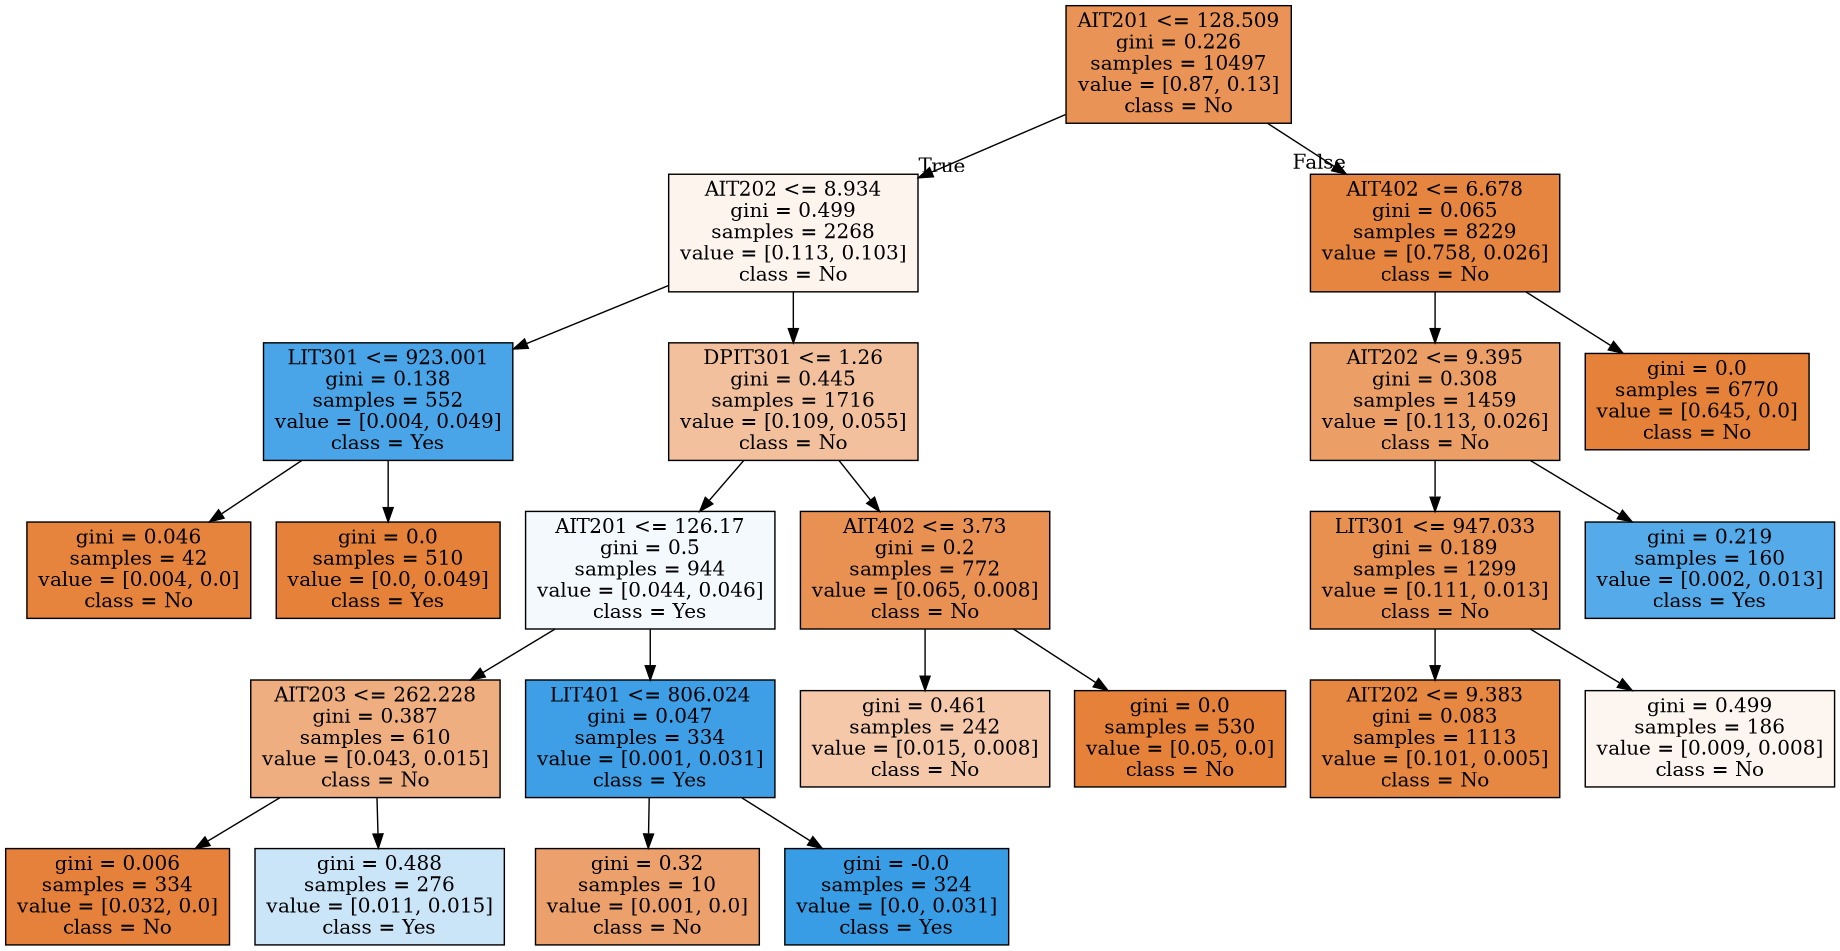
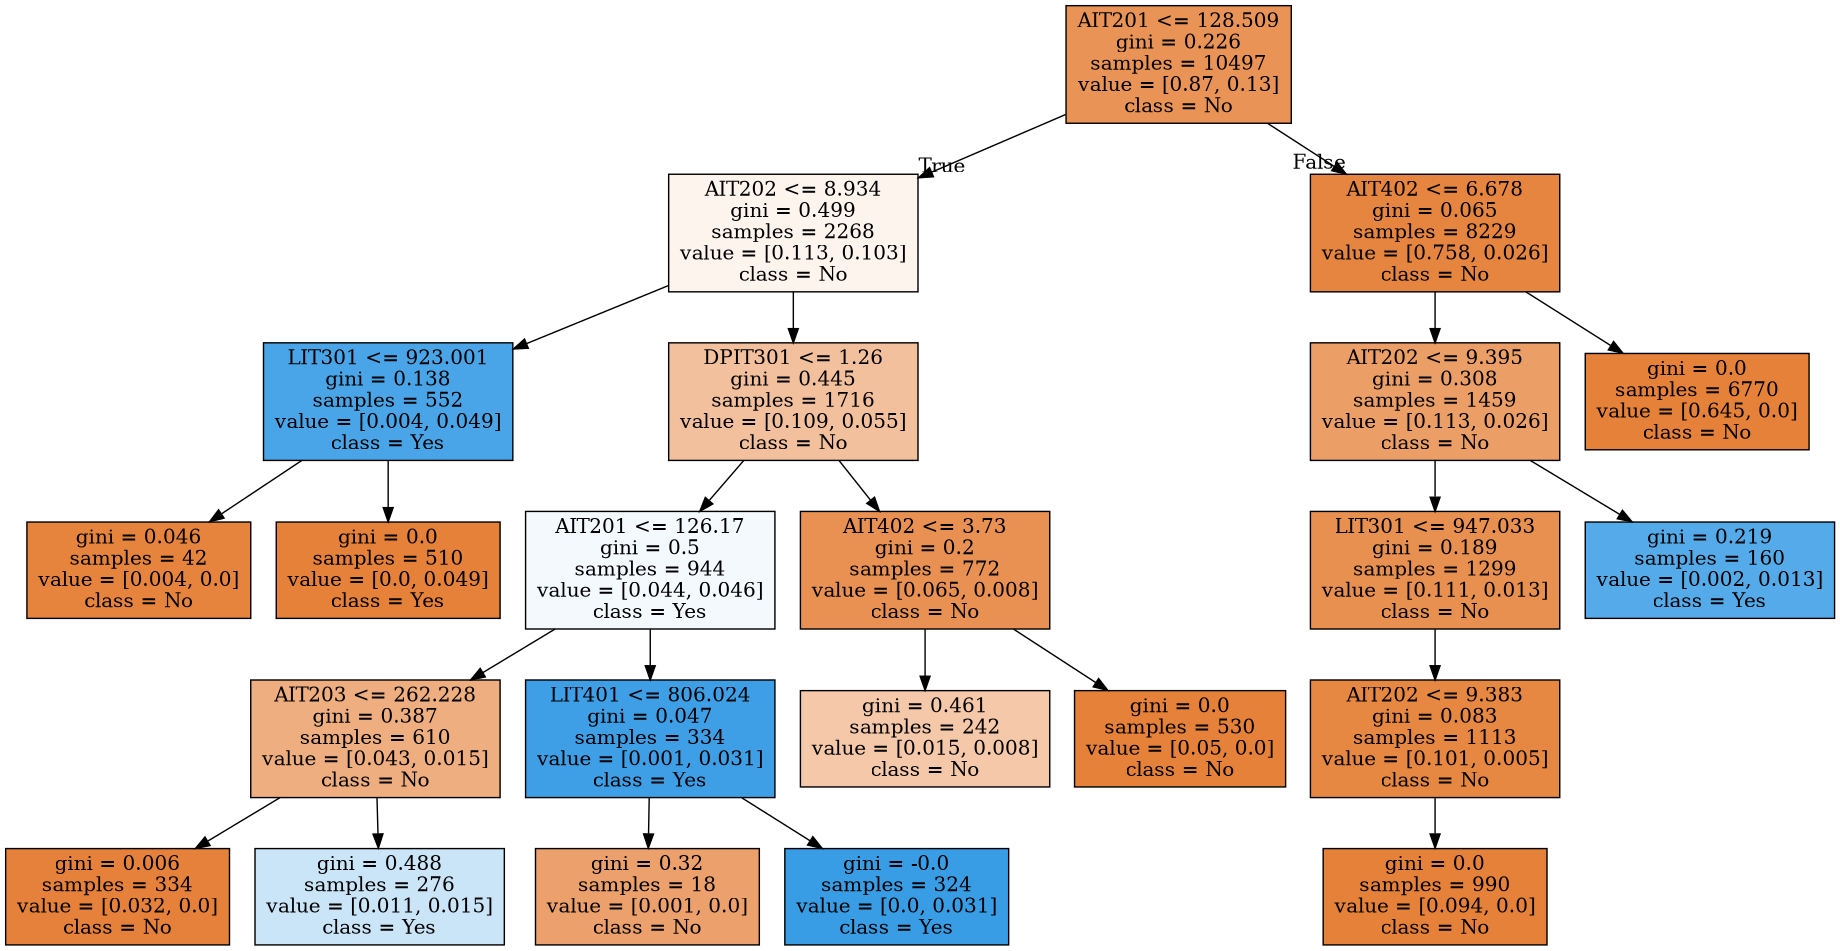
node "gini = 0.499 samples = 186 value = [0.009, 0.008] class = No": removed
node "gini = 0.32 samples = 10 value = [0.001, 0.0] class = No": label "gini = 0.32 samples = 10 value = [0.001, 0.0] class = No" -> "gini = 0.32 samples = 18 value = [0.001, 0.0] class = No"
node "gini = 0.0 samples = 990 value = [0.094, 0.0] class = No": added
